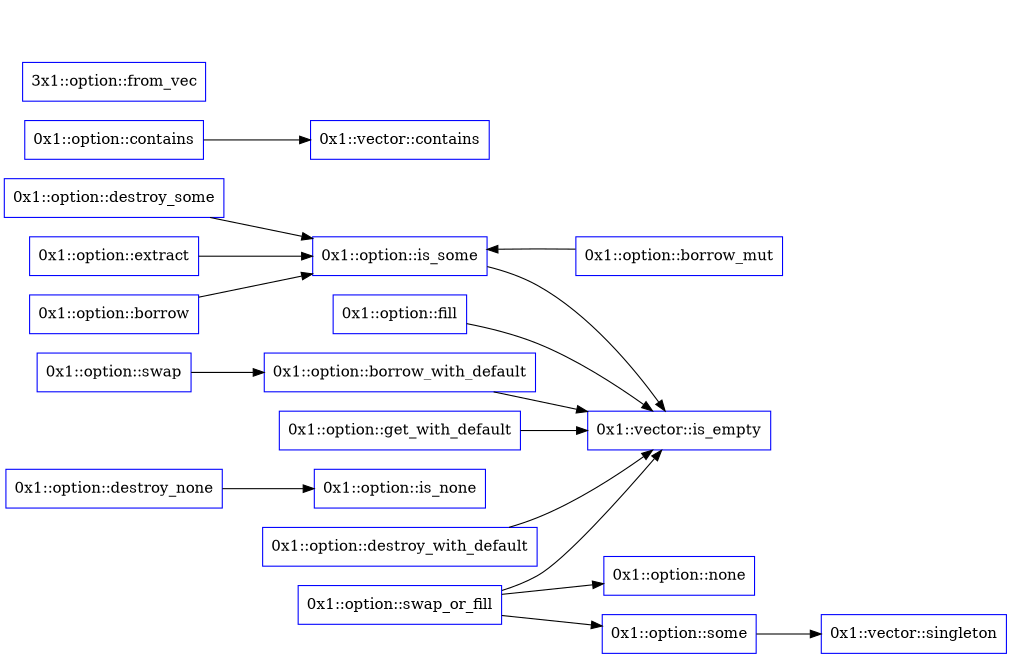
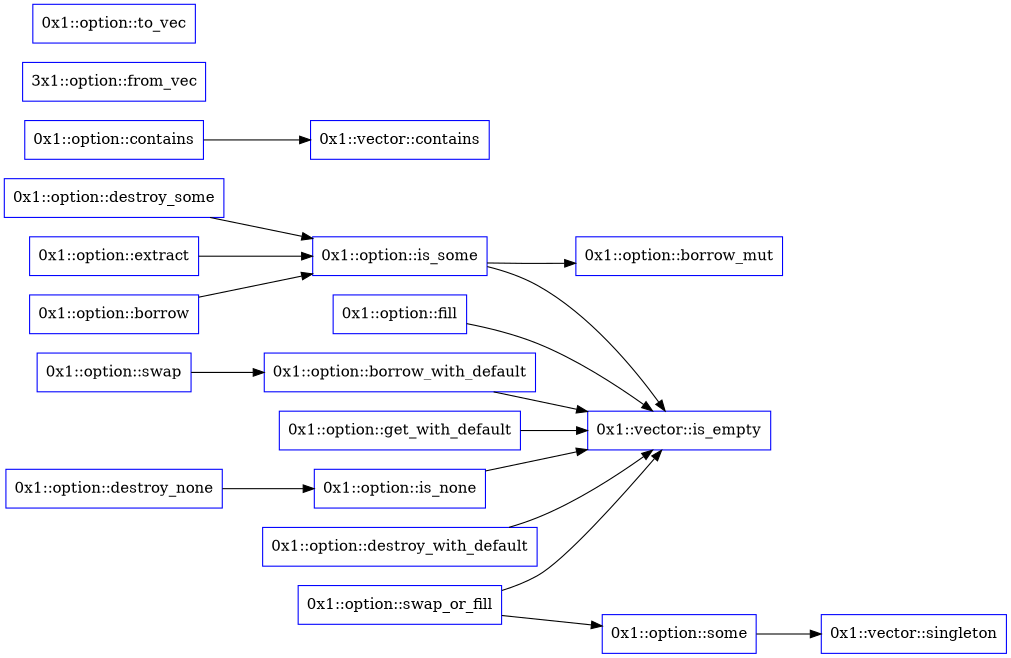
node "0x1::option::to_vec": added
edge "0x1::option::borrow_mut" -> "0x1::option::is_some": reversed
edge "0x1::option::is_none" -> "0x1::vector::is_empty": added
node "0x1::option::none": removed
